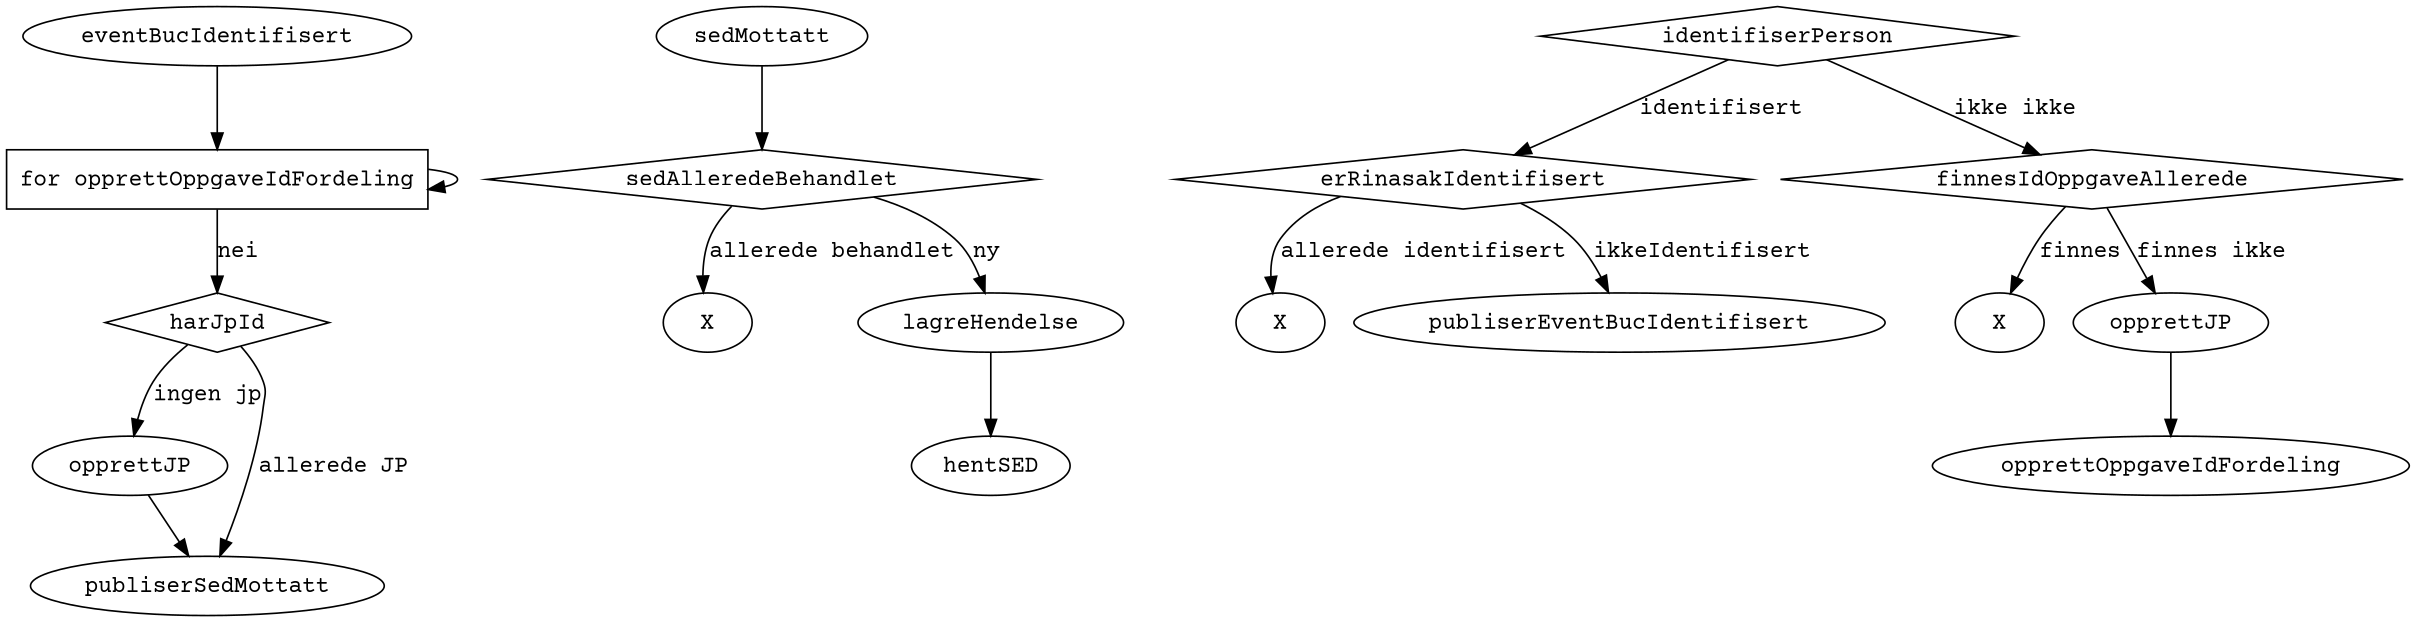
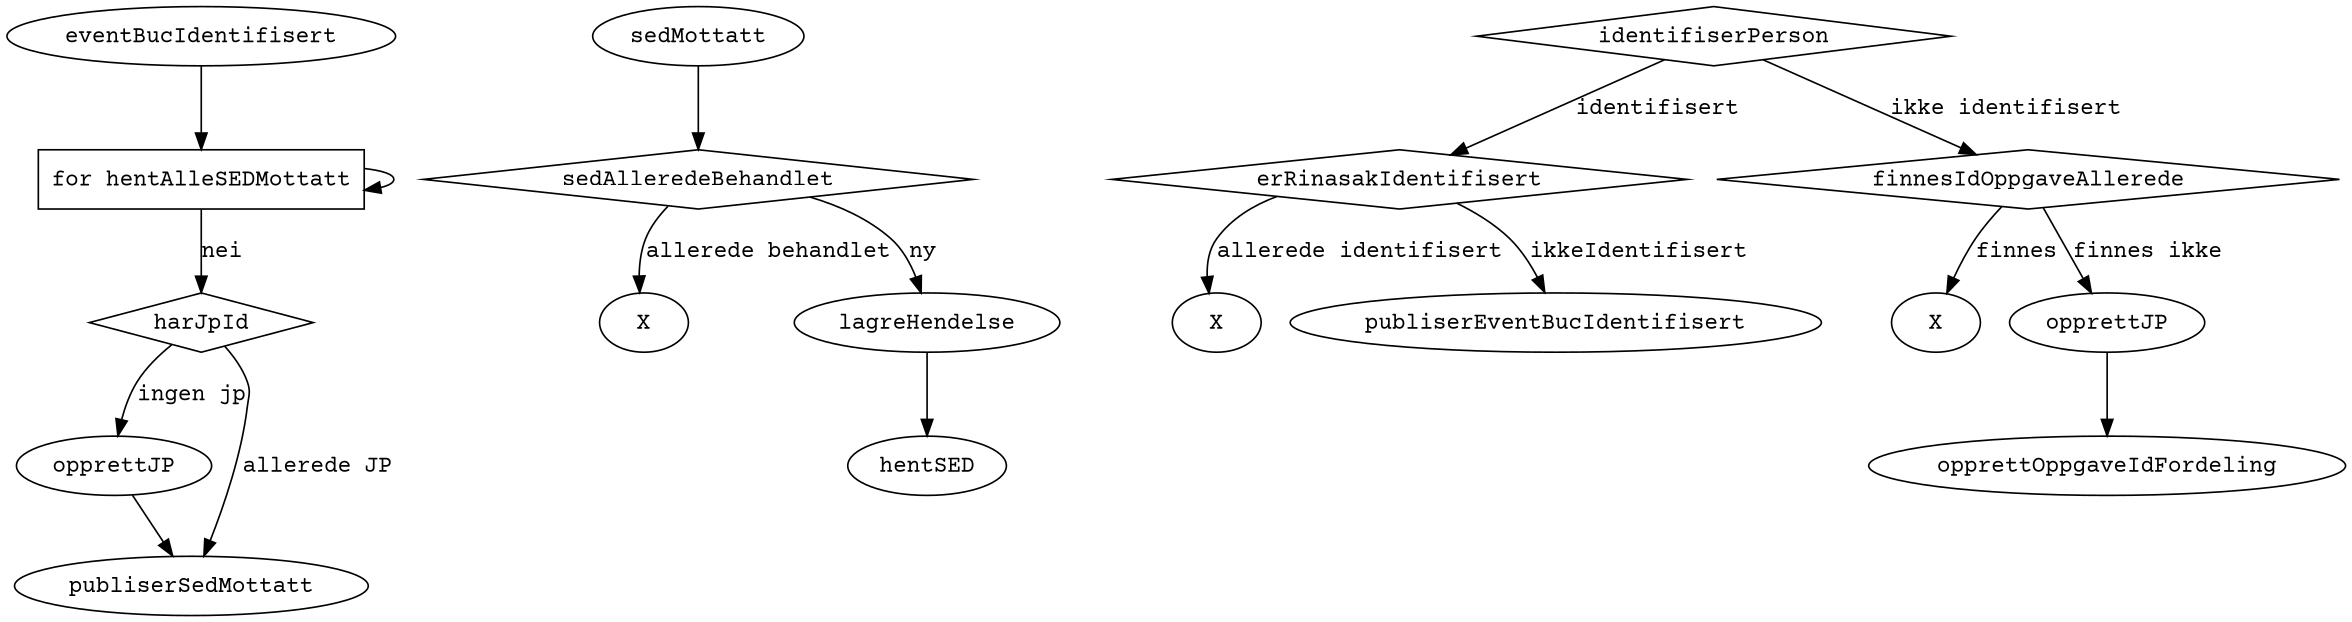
edge "identifiserPerson" -> "finnesIdOppgaveAllerede": label "ikke ikke" -> "ikke identifisert"
node "for opprettOppgaveIdFordeling": label "for opprettOppgaveIdFordeling" -> "for hentAlleSEDMottatt"
